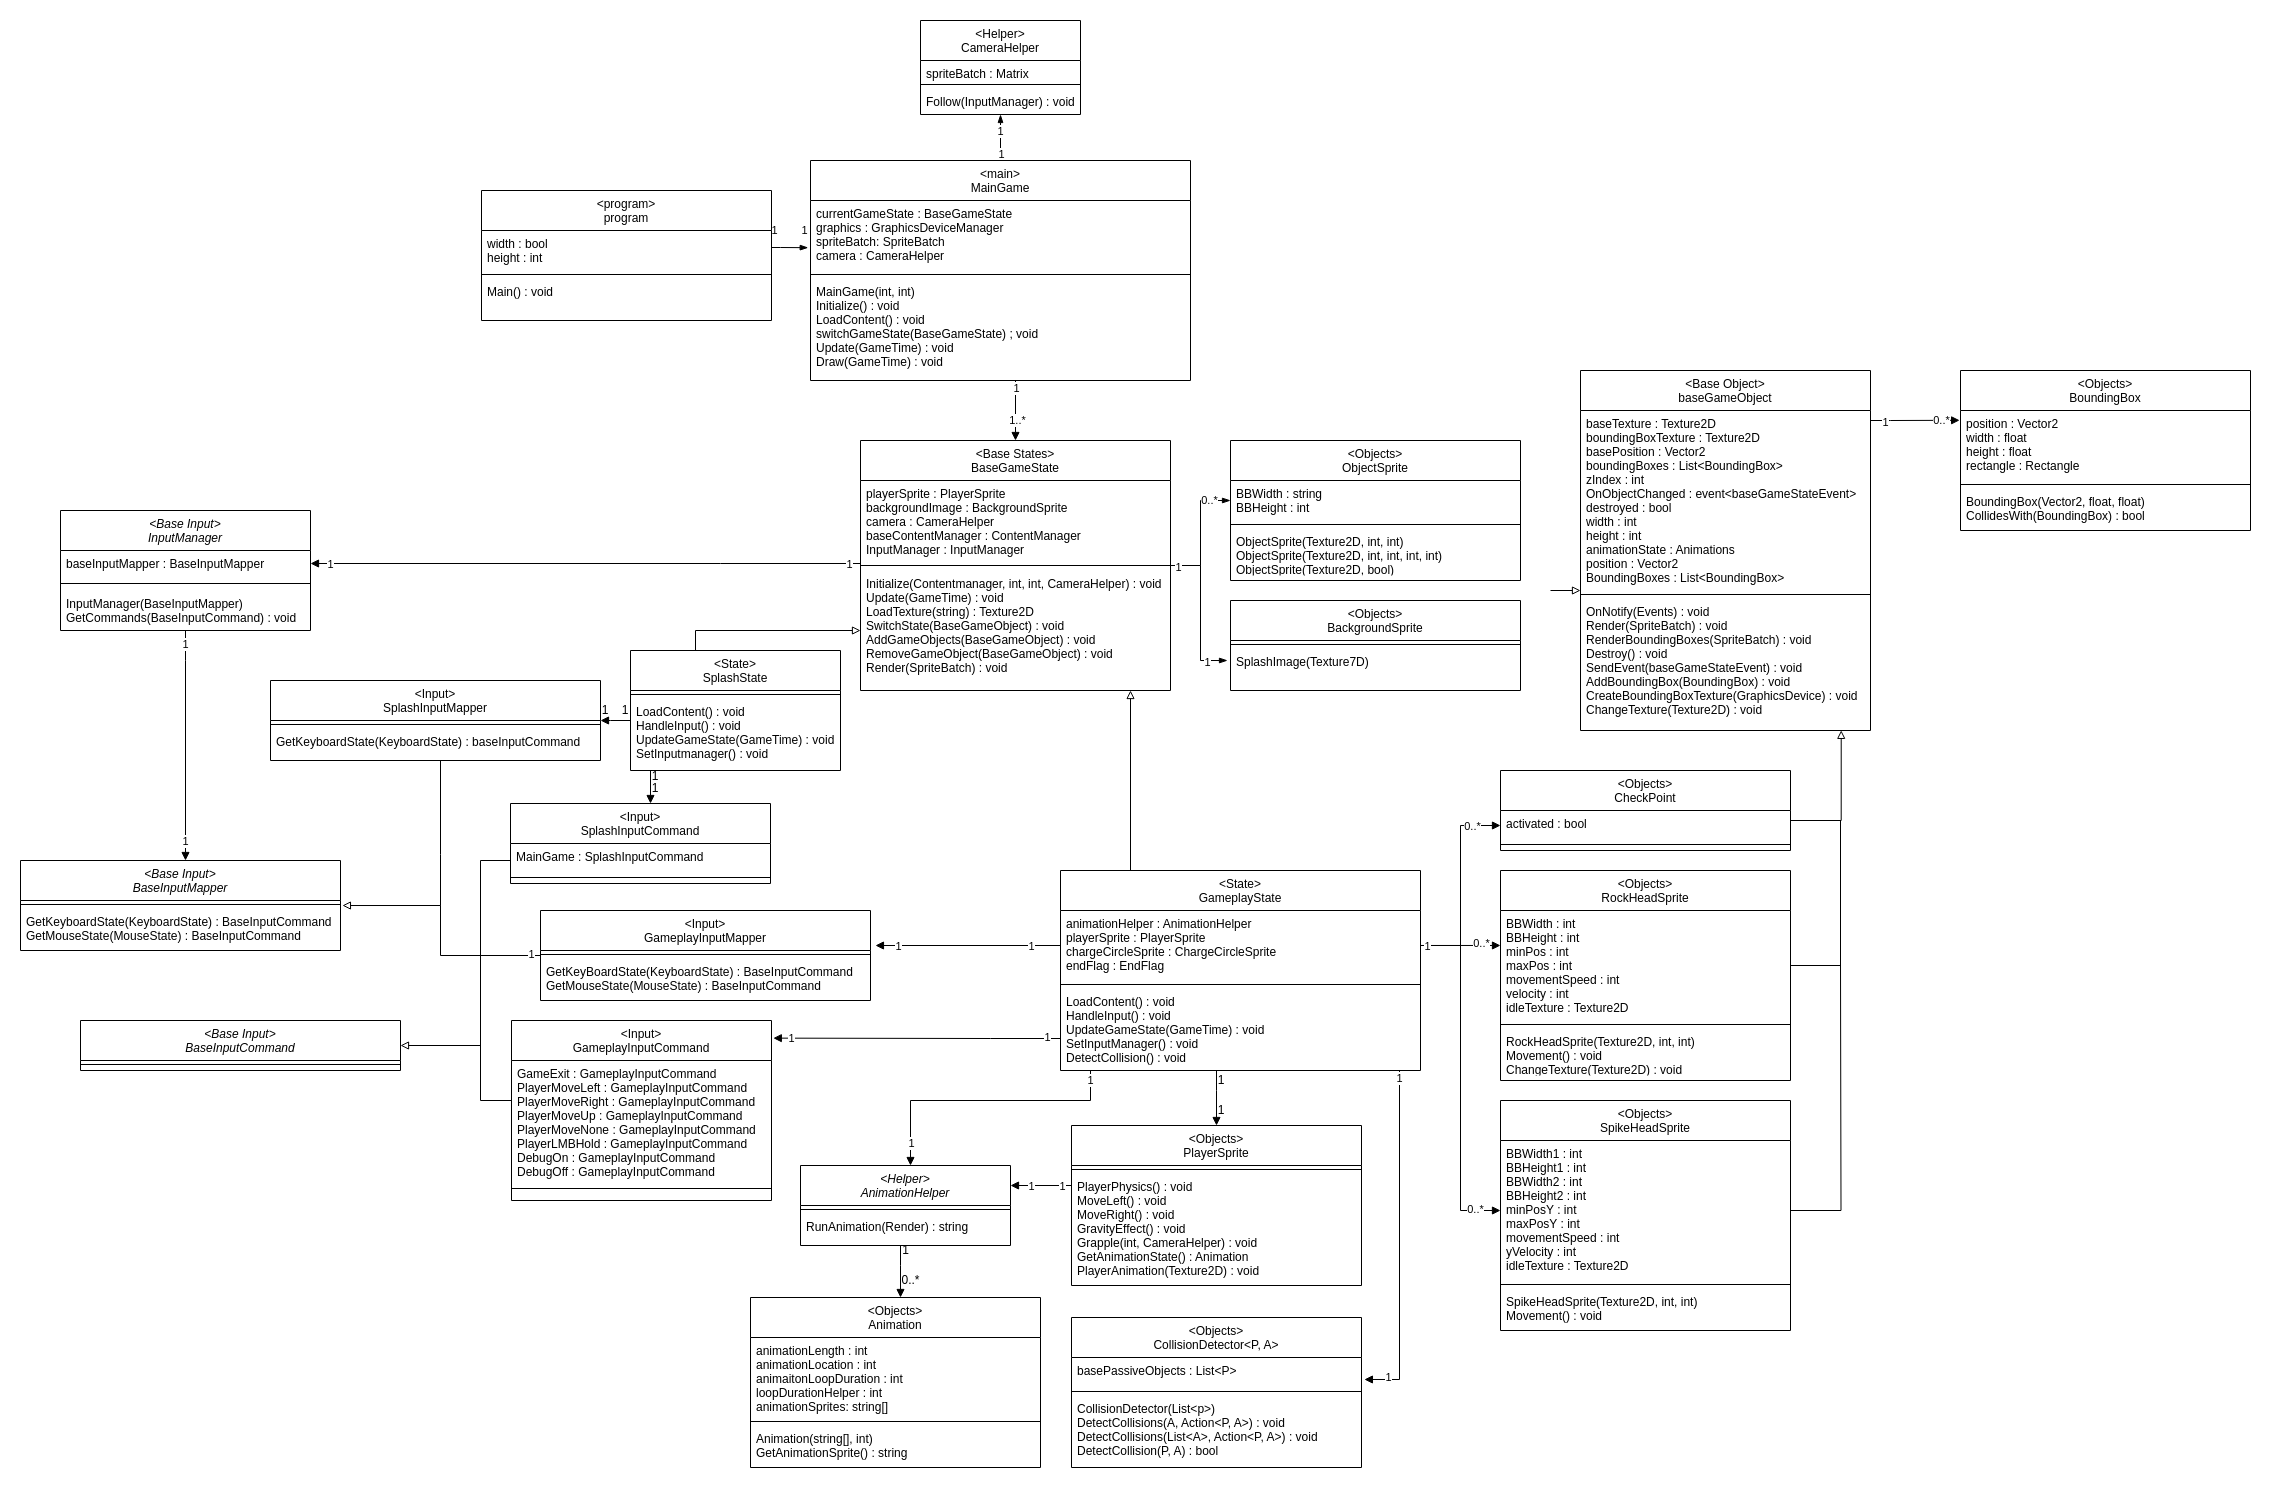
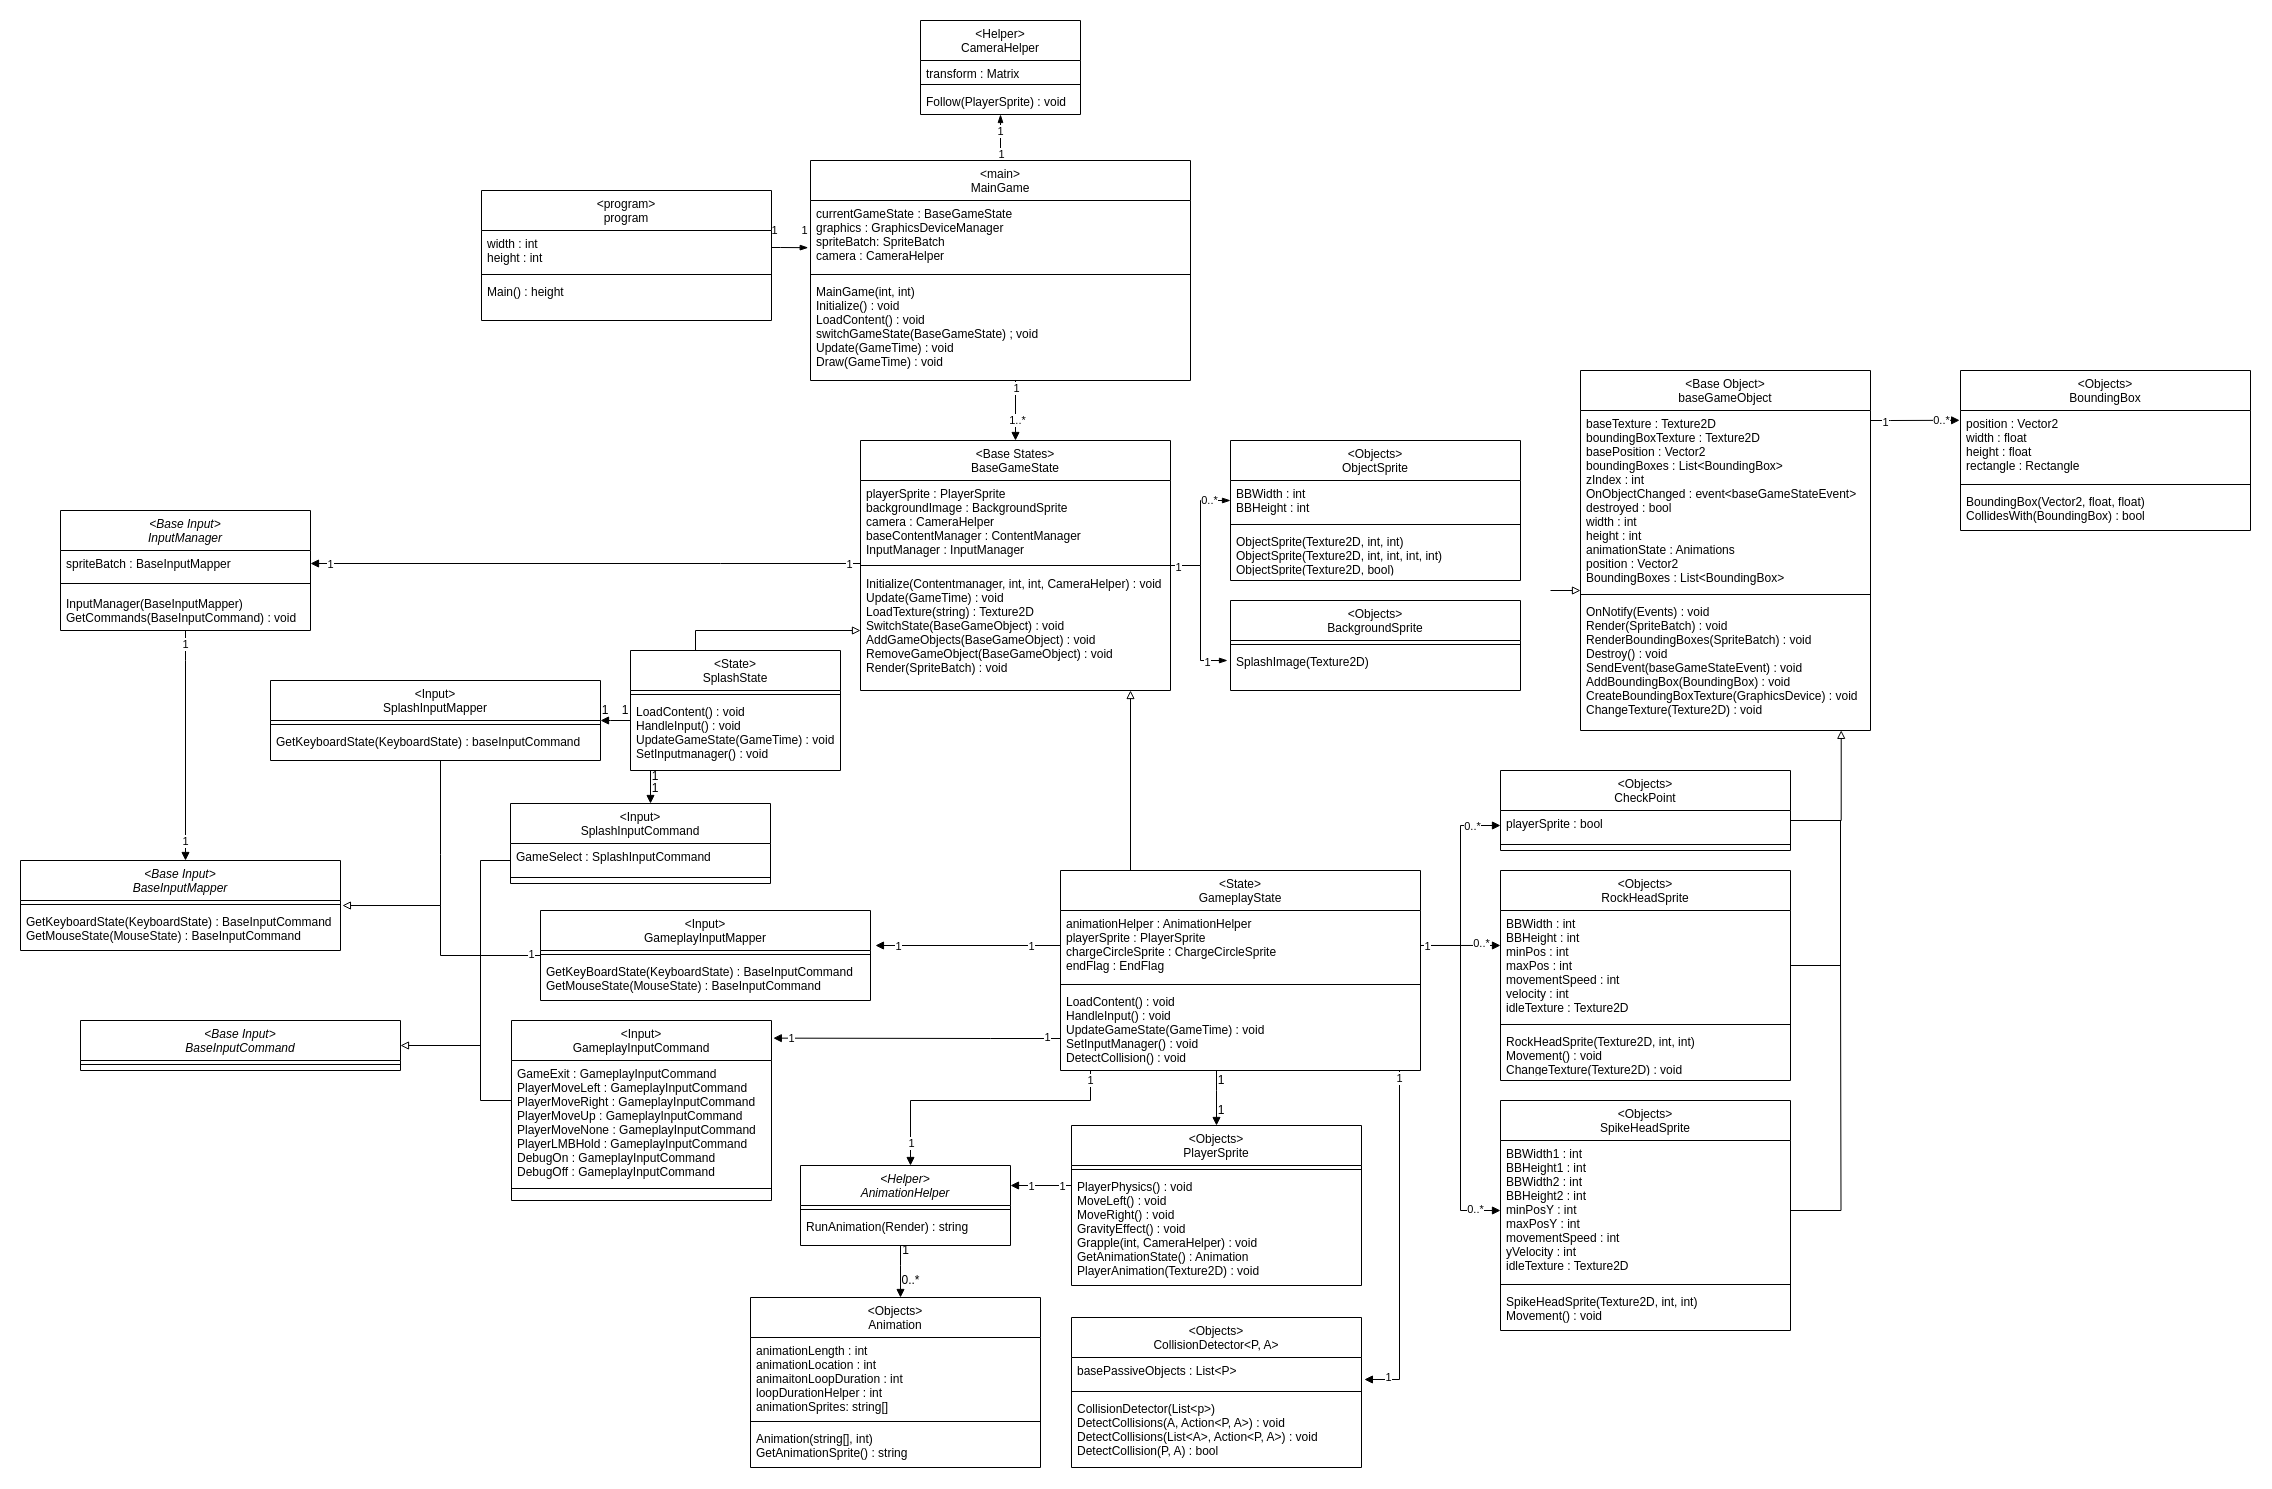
node "spriteBatch : Matrix": label "spriteBatch : Matrix" -> "transform : Matrix"
node "Follow(InputManager) : void": label "Follow(InputManager) : void" -> "Follow(PlayerSprite) : void"
node "width : bool height : int": label "width : bool height : int" -> "width : int height : int"
node "Main() : void": label "Main() : void" -> "Main() : height"
node "BBWidth : string BBHeight : int": label "BBWidth : string BBHeight : int" -> "BBWidth : int BBHeight : int"
node "baseInputMapper : BaseInputMapper": label "baseInputMapper : BaseInputMapper" -> "spriteBatch : BaseInputMapper"
node "SplashImage(Texture7D)": label "SplashImage(Texture7D)" -> "SplashImage(Texture2D)"
node "activated : bool": label "activated : bool" -> "playerSprite : bool"
node "MainGame : SplashInputCommand": label "MainGame : SplashInputCommand" -> "GameSelect : SplashInputCommand"
